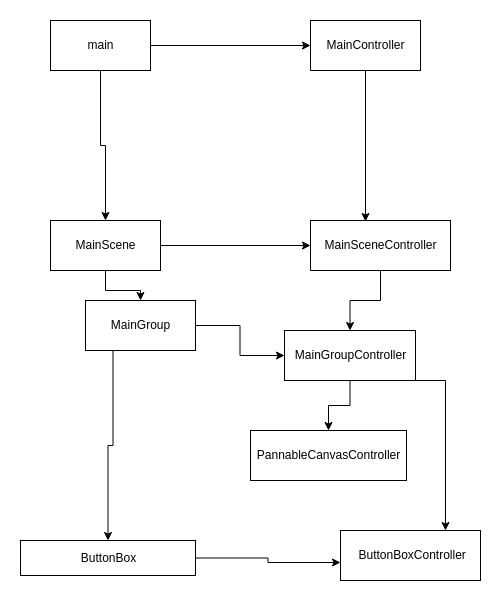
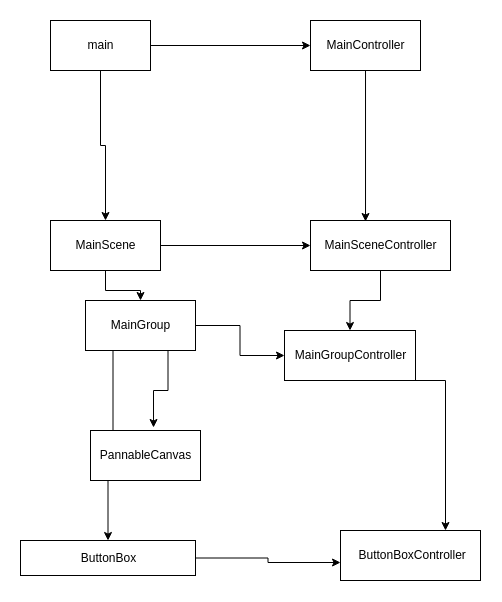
edge "MainGroup" -> "PannableCanvas": added
edge "MainGroupController" -> "PannableCanvasController": removed
node "PannableCanvas": added
node "PannableCanvasController": removed
